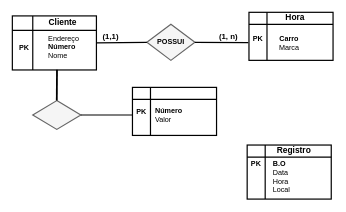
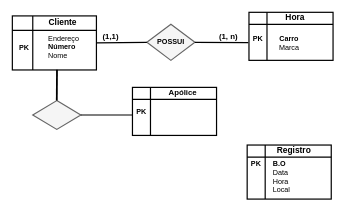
node "Apólice": added
node "Número Valor": removed
